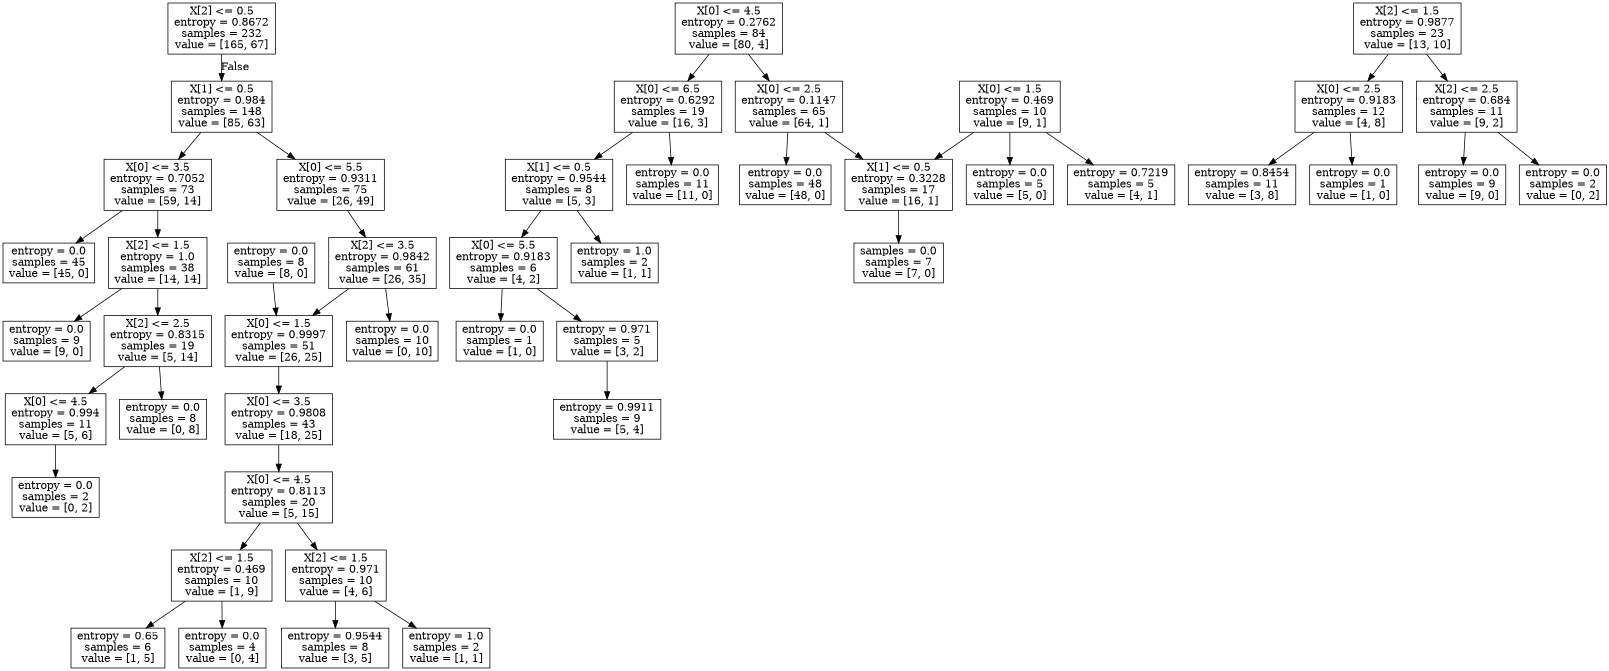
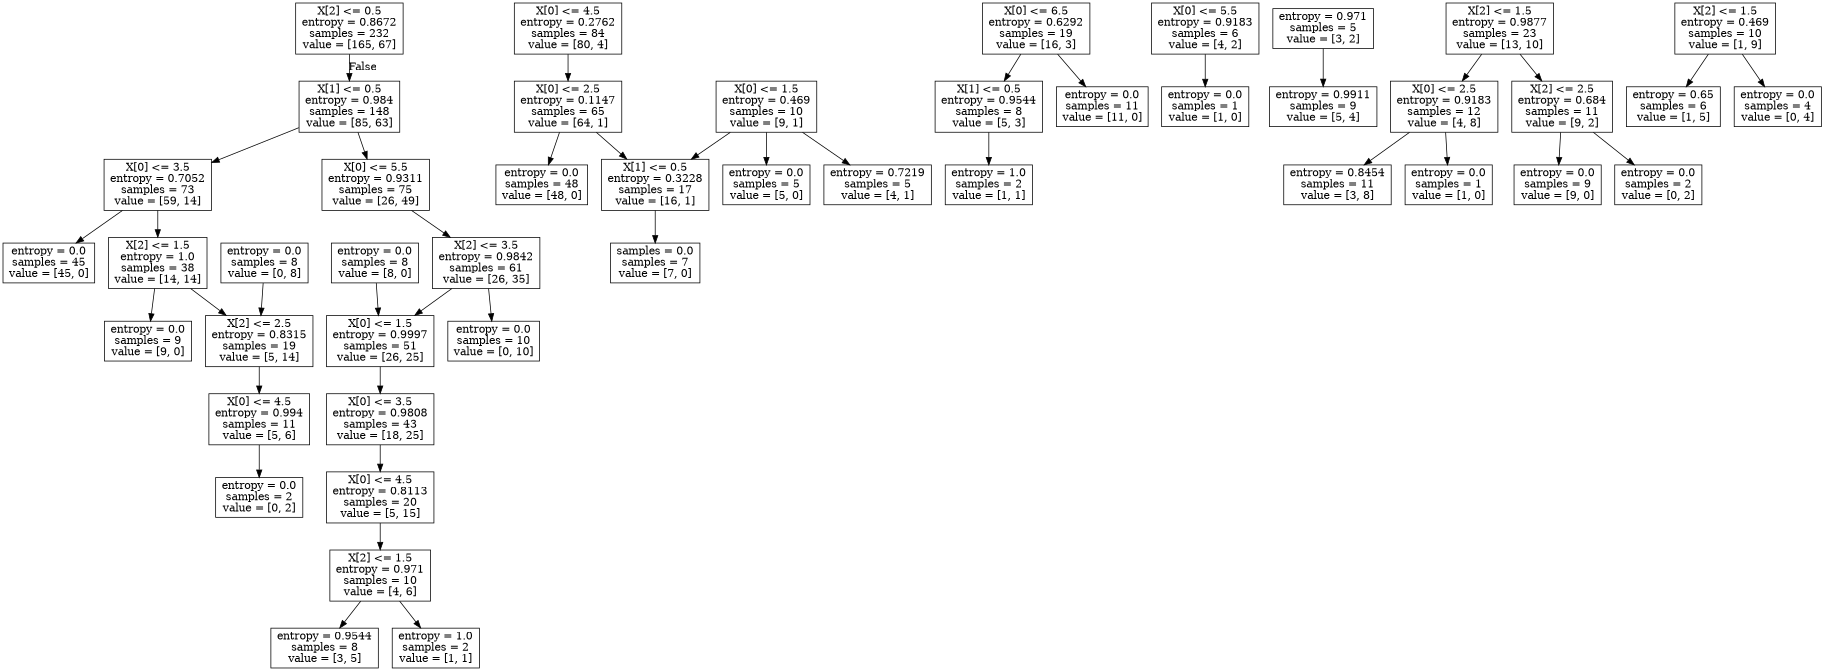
edge "X[0] <= 4.5 entropy = 0.2762 samples = 84 value = [80, 4]" -> "X[0] <= 6.5 entropy = 0.6292 samples = 19 value = [16, 3]": removed
edge "X[1] <= 0.5 entropy = 0.9544 samples = 8 value = [5, 3]" -> "X[0] <= 5.5 entropy = 0.9183 samples = 6 value = [4, 2]": removed
edge "X[0] <= 5.5 entropy = 0.9183 samples = 6 value = [4, 2]" -> "entropy = 0.971 samples = 5 value = [3, 2]": removed
edge "X[2] <= 2.5 entropy = 0.8315 samples = 19 value = [5, 14]" -> "entropy = 0.0 samples = 8 value = [0, 8]": reversed
edge "X[0] <= 4.5 entropy = 0.8113 samples = 20 value = [5, 15]" -> "X[2] <= 1.5 entropy = 0.469 samples = 10 value = [1, 9]": removed
